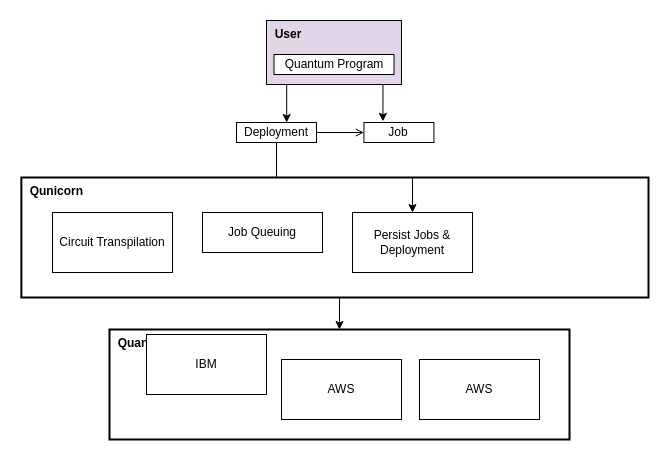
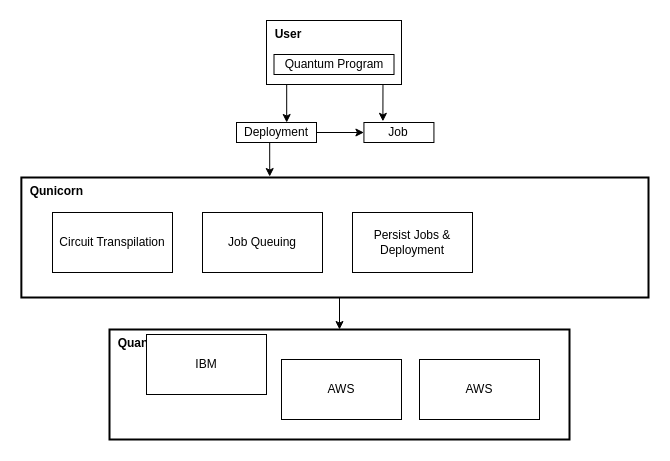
node "User": fillcolor #e1d5e7 -> #ffffff
edge "Deployment" -> "Job": arrowhead open -> classic
edge "Deployment" -> "Persist Jobs & Deployment": now "Deployment" -> "Qunicorn"
node "Job Queuing": size 120x40 -> 120x60
